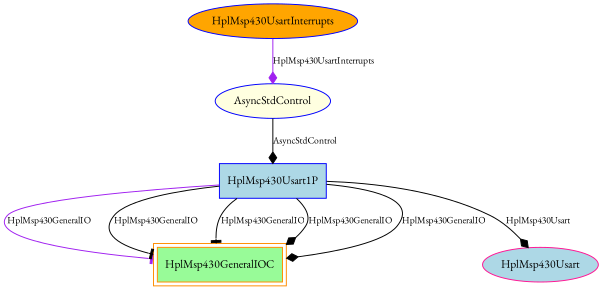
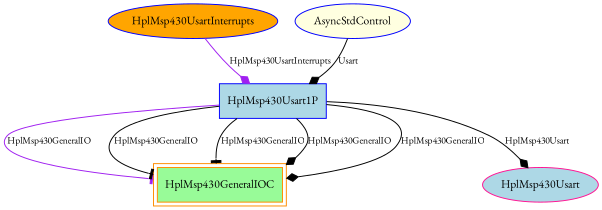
edge "HplMsp430UsartInterrupts" -> "AsyncStdControl": now "HplMsp430UsartInterrupts" -> "HplMsp430Usart1P"
edge "AsyncStdControl" -> "HplMsp430Usart1P": label "AsyncStdControl" -> "Usart"
